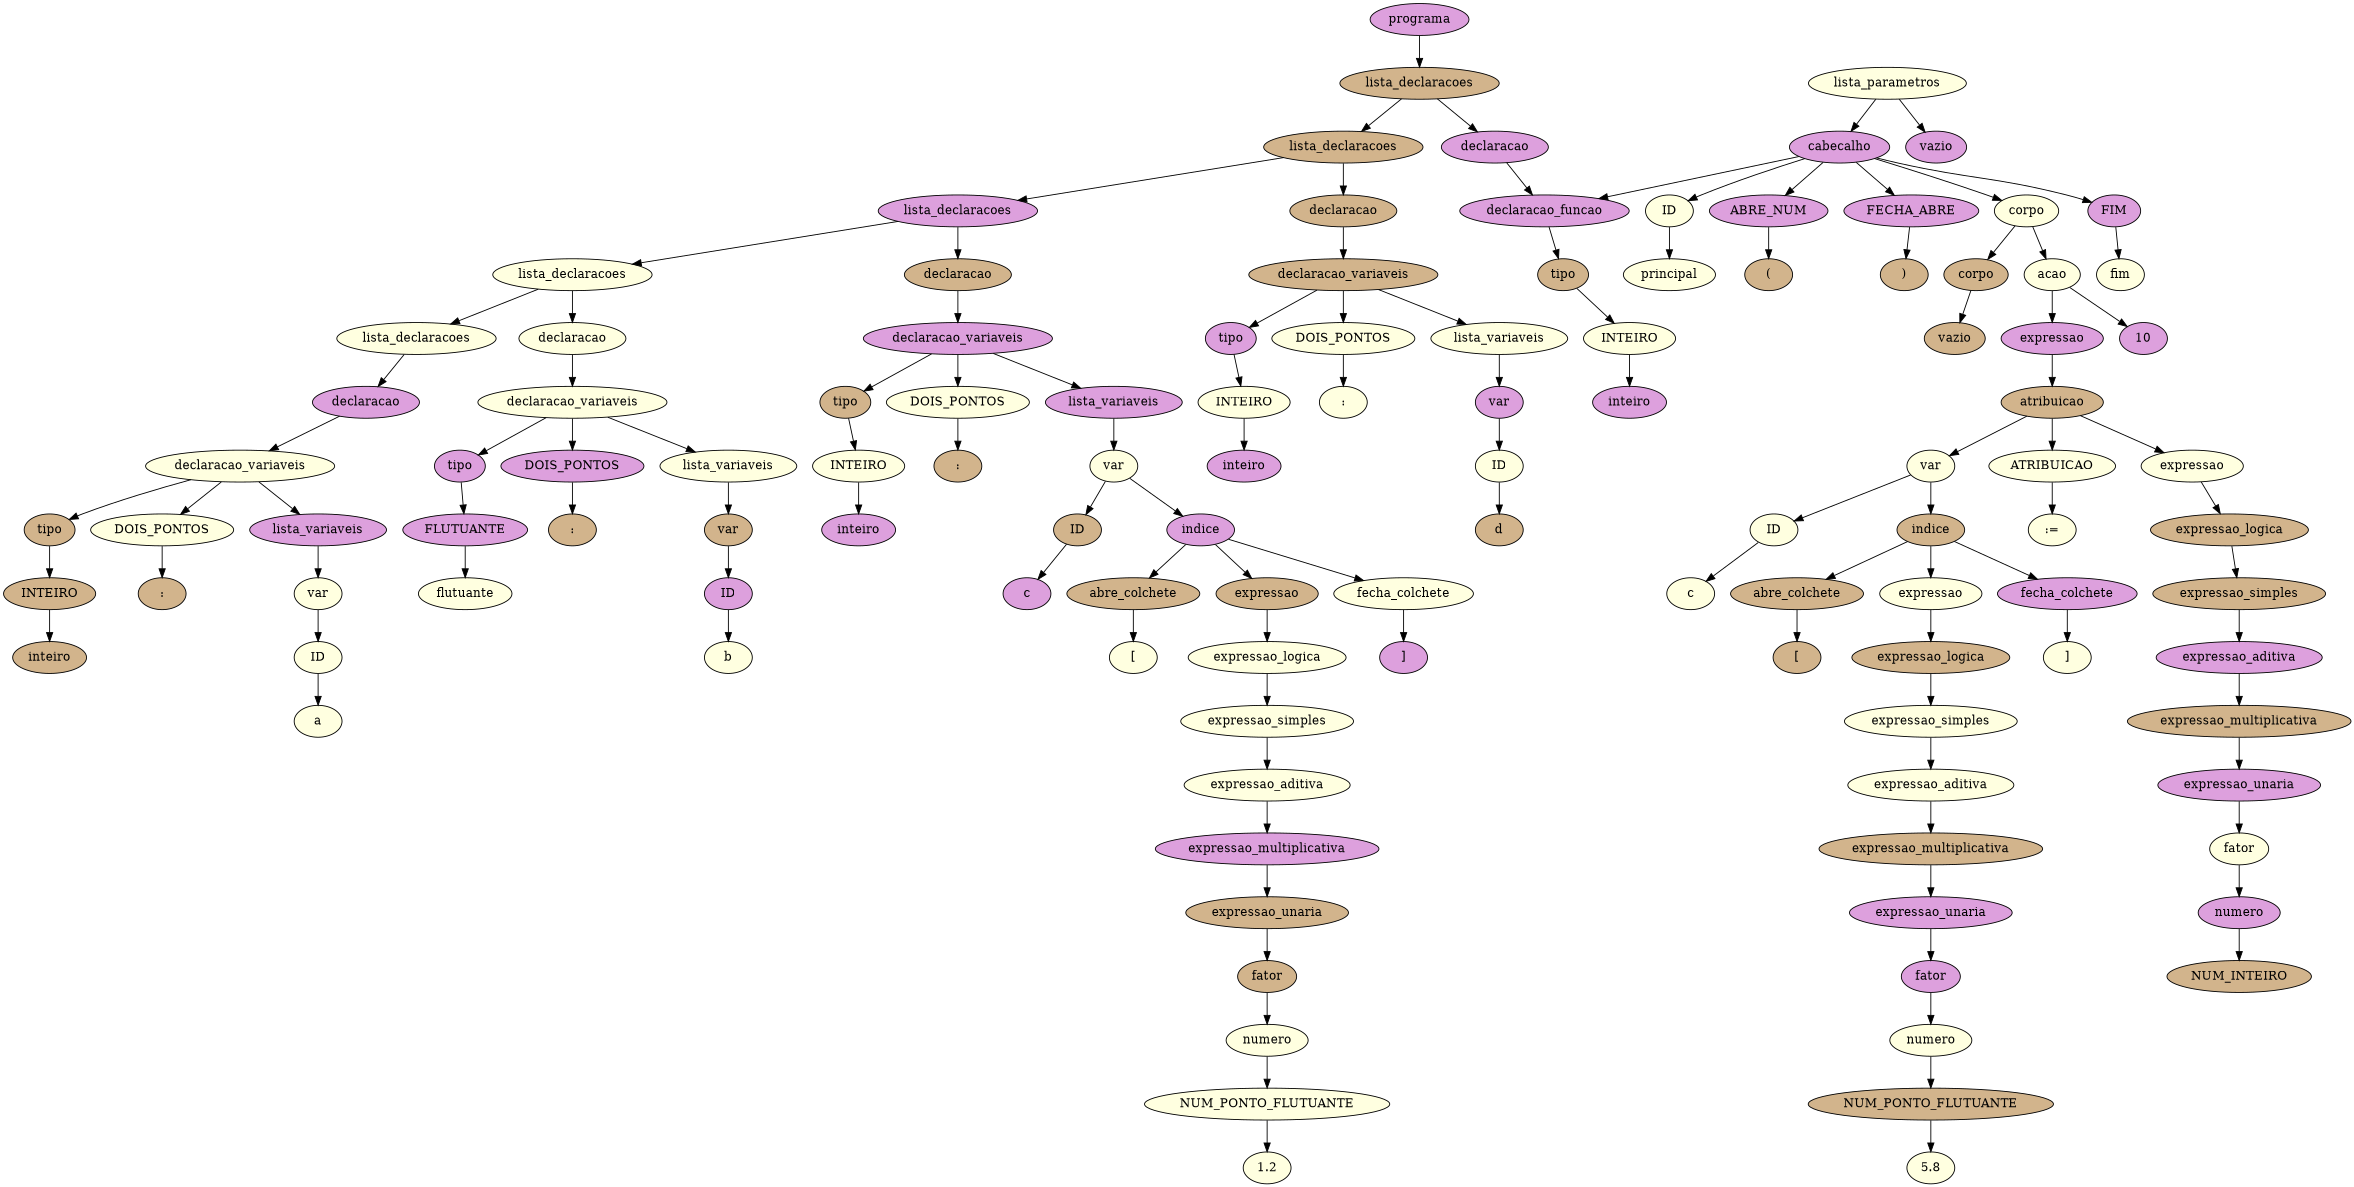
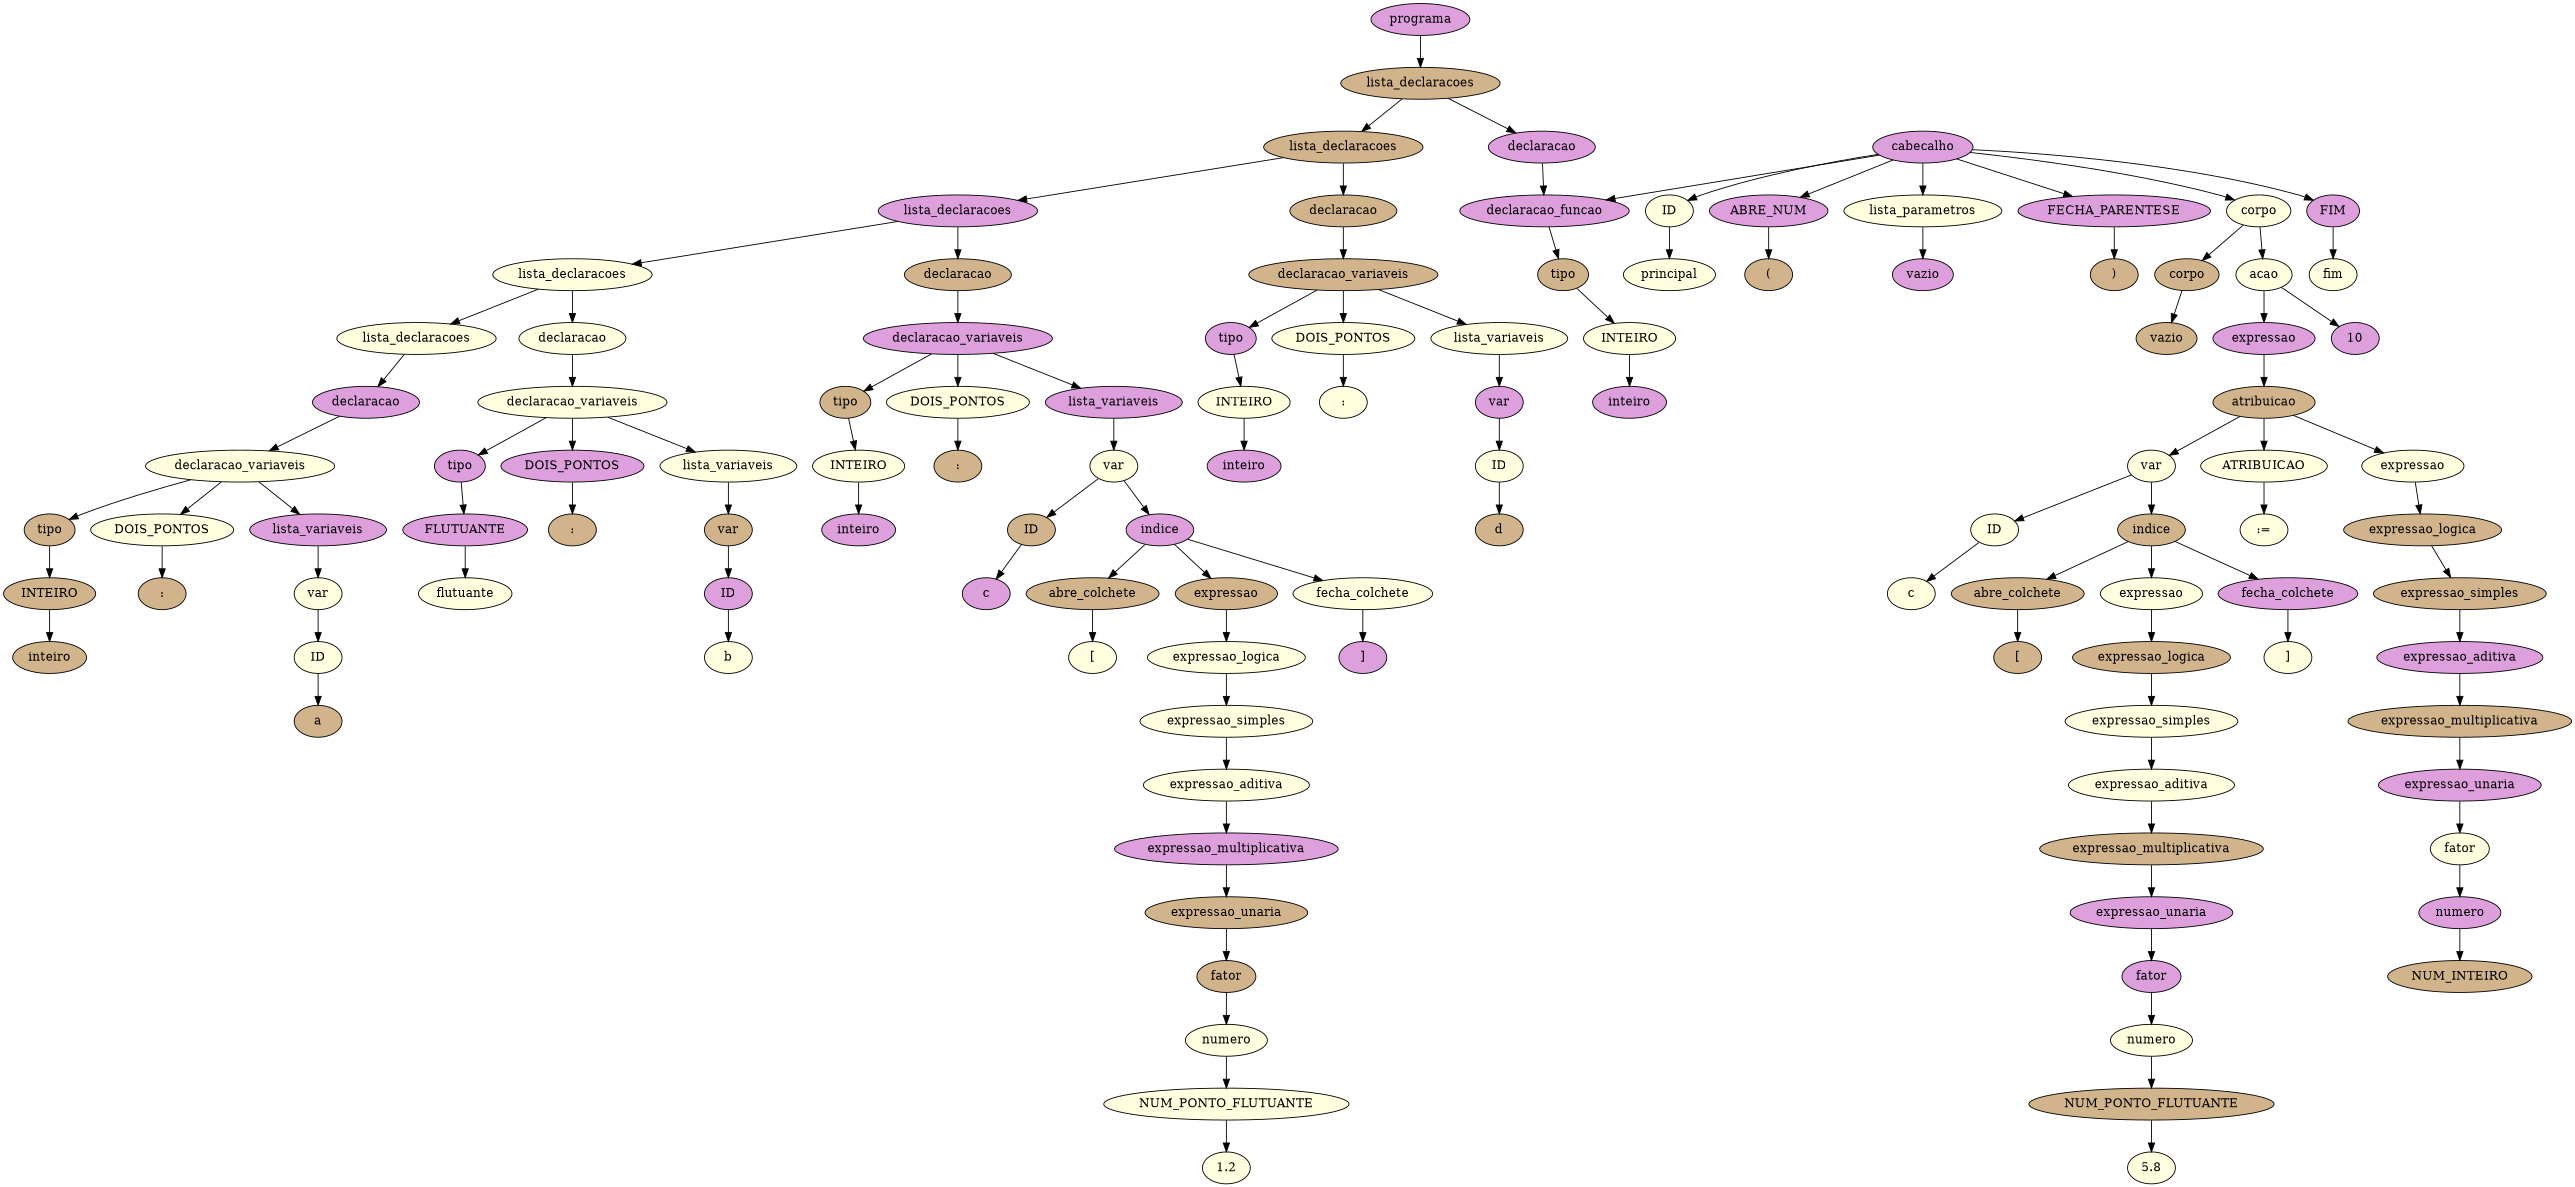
edge "lista_parametros" -> "cabecalho": reversed
node "FECHA_ABRE": label "FECHA_ABRE" -> "FECHA_PARENTESE"
node "a": fillcolor lightyellow -> tan
